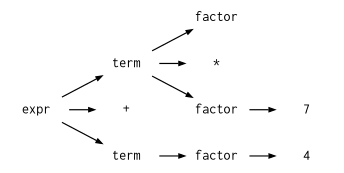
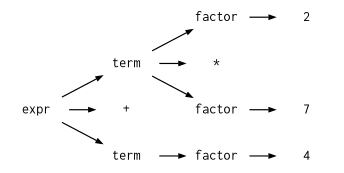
node "2": added
